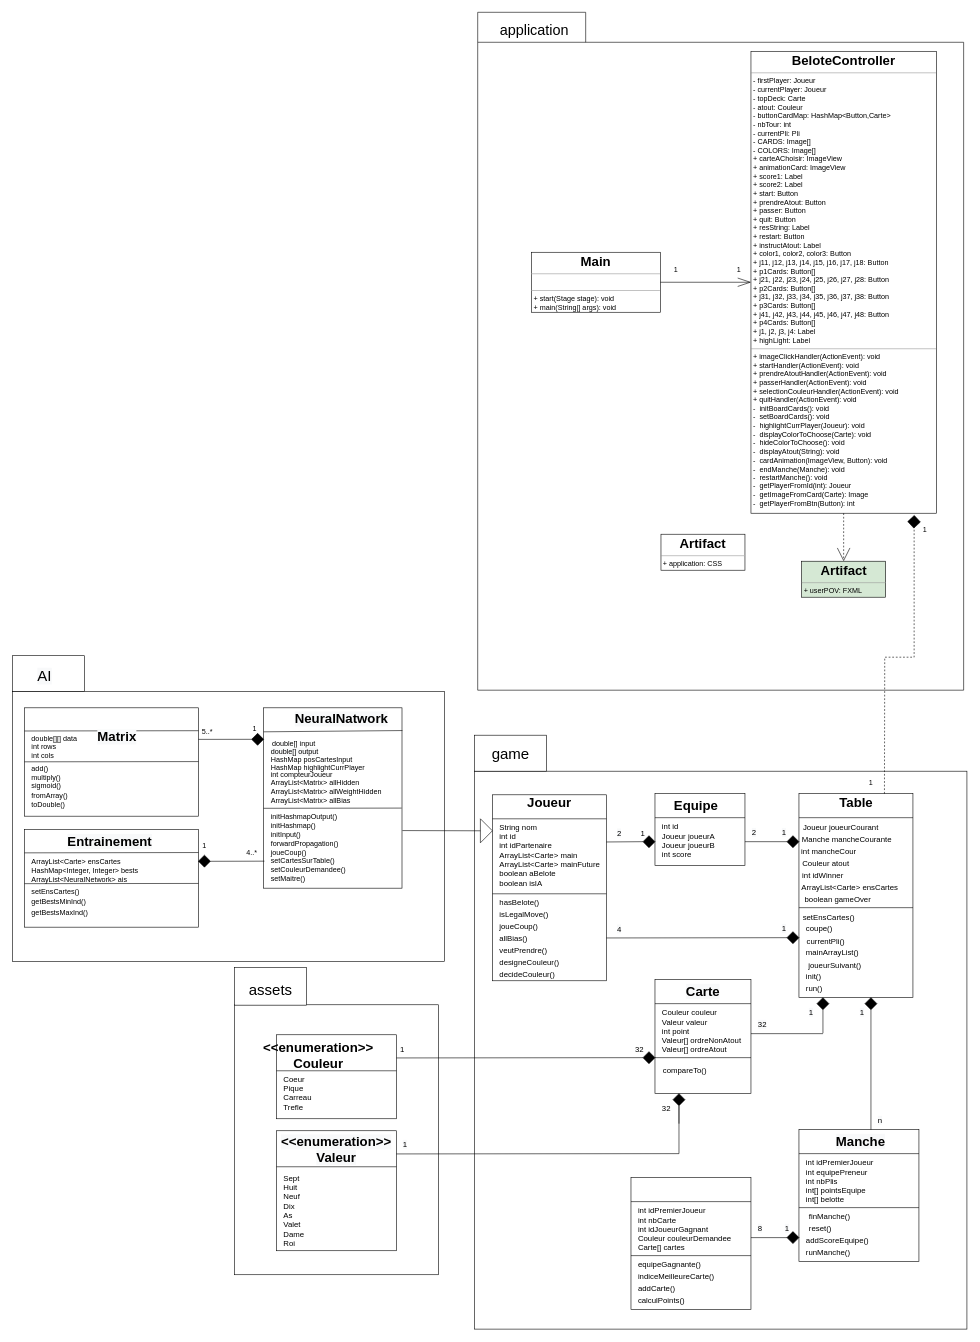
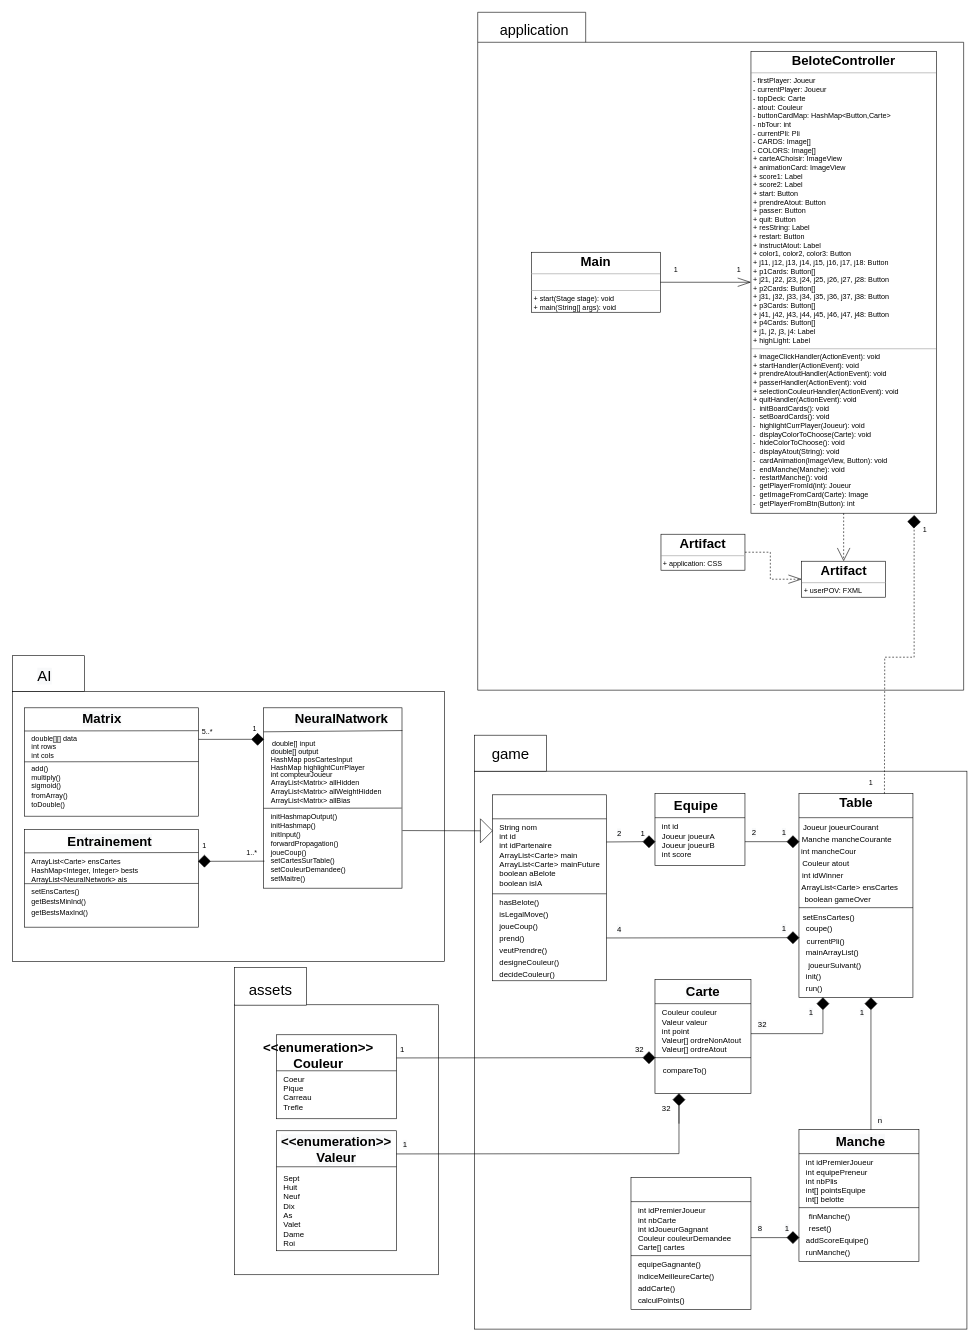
edge "Artifact + application: CSS" -> "Artifact + userPOV: FXML": added
node "Artifact + userPOV: FXML": fillcolor #d5e8d4 -> #ffffff
node "Matrix": moved (126, 735) -> (111, 717)
node "Joueur": removed
node "4..*": label "4..*" -> "1..*"
node "allBias()": label "allBias()" -> "prend()"
